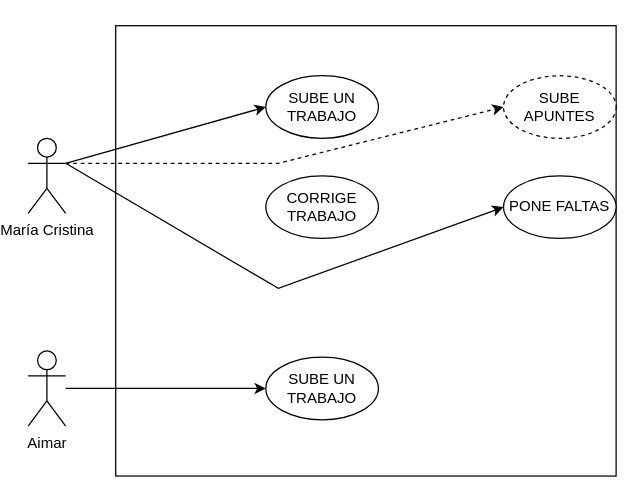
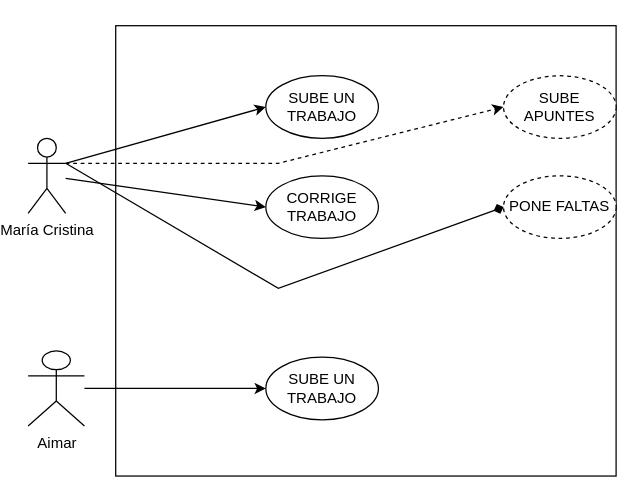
edge "María Cristina" -> "CORRIGE TRABAJO": added
node "PONE FALTAS": style solid -> dashed
edge "María Cristina" -> "PONE FALTAS": arrowhead classic -> diamond
node "Aimar": size 38x75 -> 56x75
